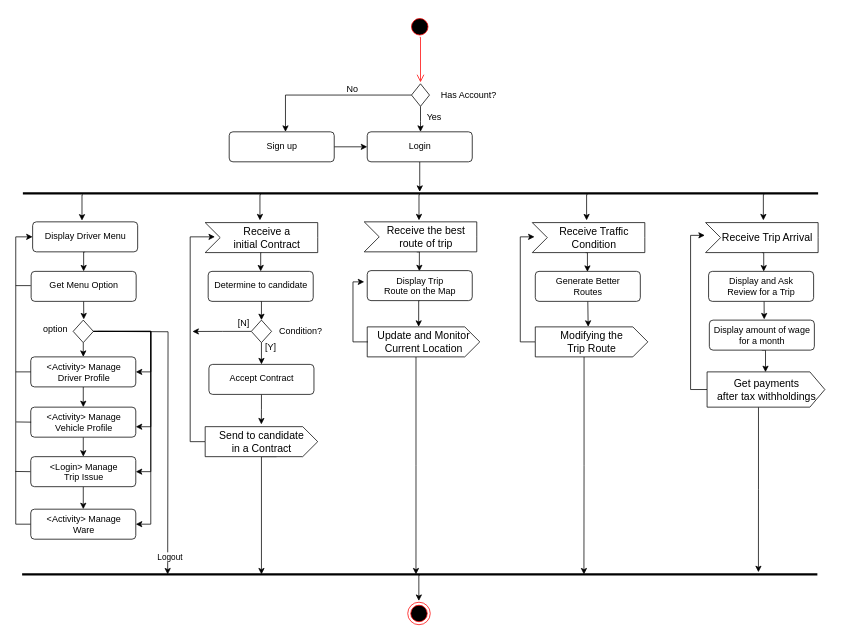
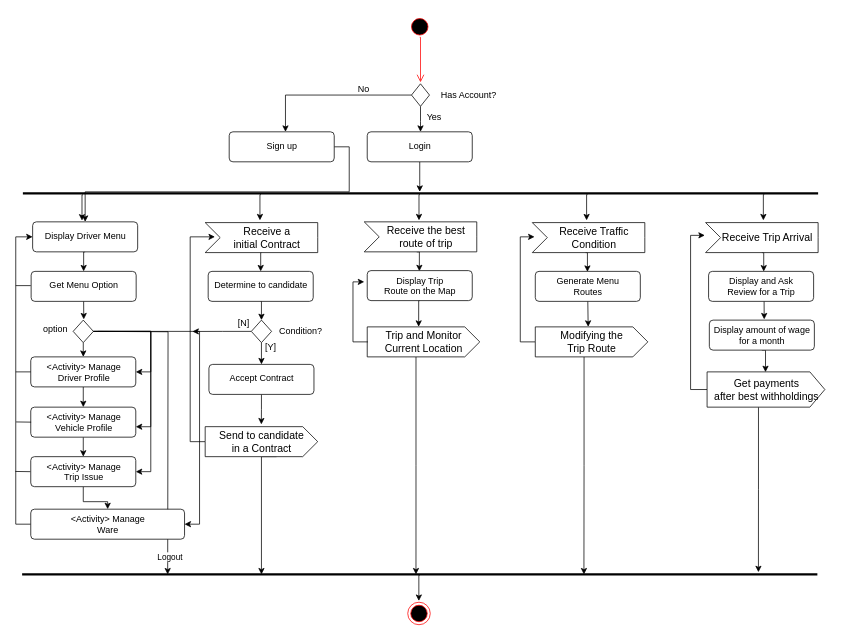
node "No": moved (352, 89) -> (363, 89)
edge "Sign up" -> "Login": now "Sign up" -> "Display Driver Menu"
node "Generate Better Routes": label "Generate Better Routes" -> "Generate Menu Routes"
node "Update and Monitor Current Location": label "Update and Monitor Current Location" -> "Trip and Monitor Current Location"
node "Get payments after tax withholdings": label "Get payments after tax withholdings" -> "Get payments after best withholdings"
node "<Login> Manage Trip Issue": label "<Login> Manage Trip Issue" -> "<Activity> Manage Trip Issue"
node "<Activity> Manage Ware": size 105x30 -> 154x30
